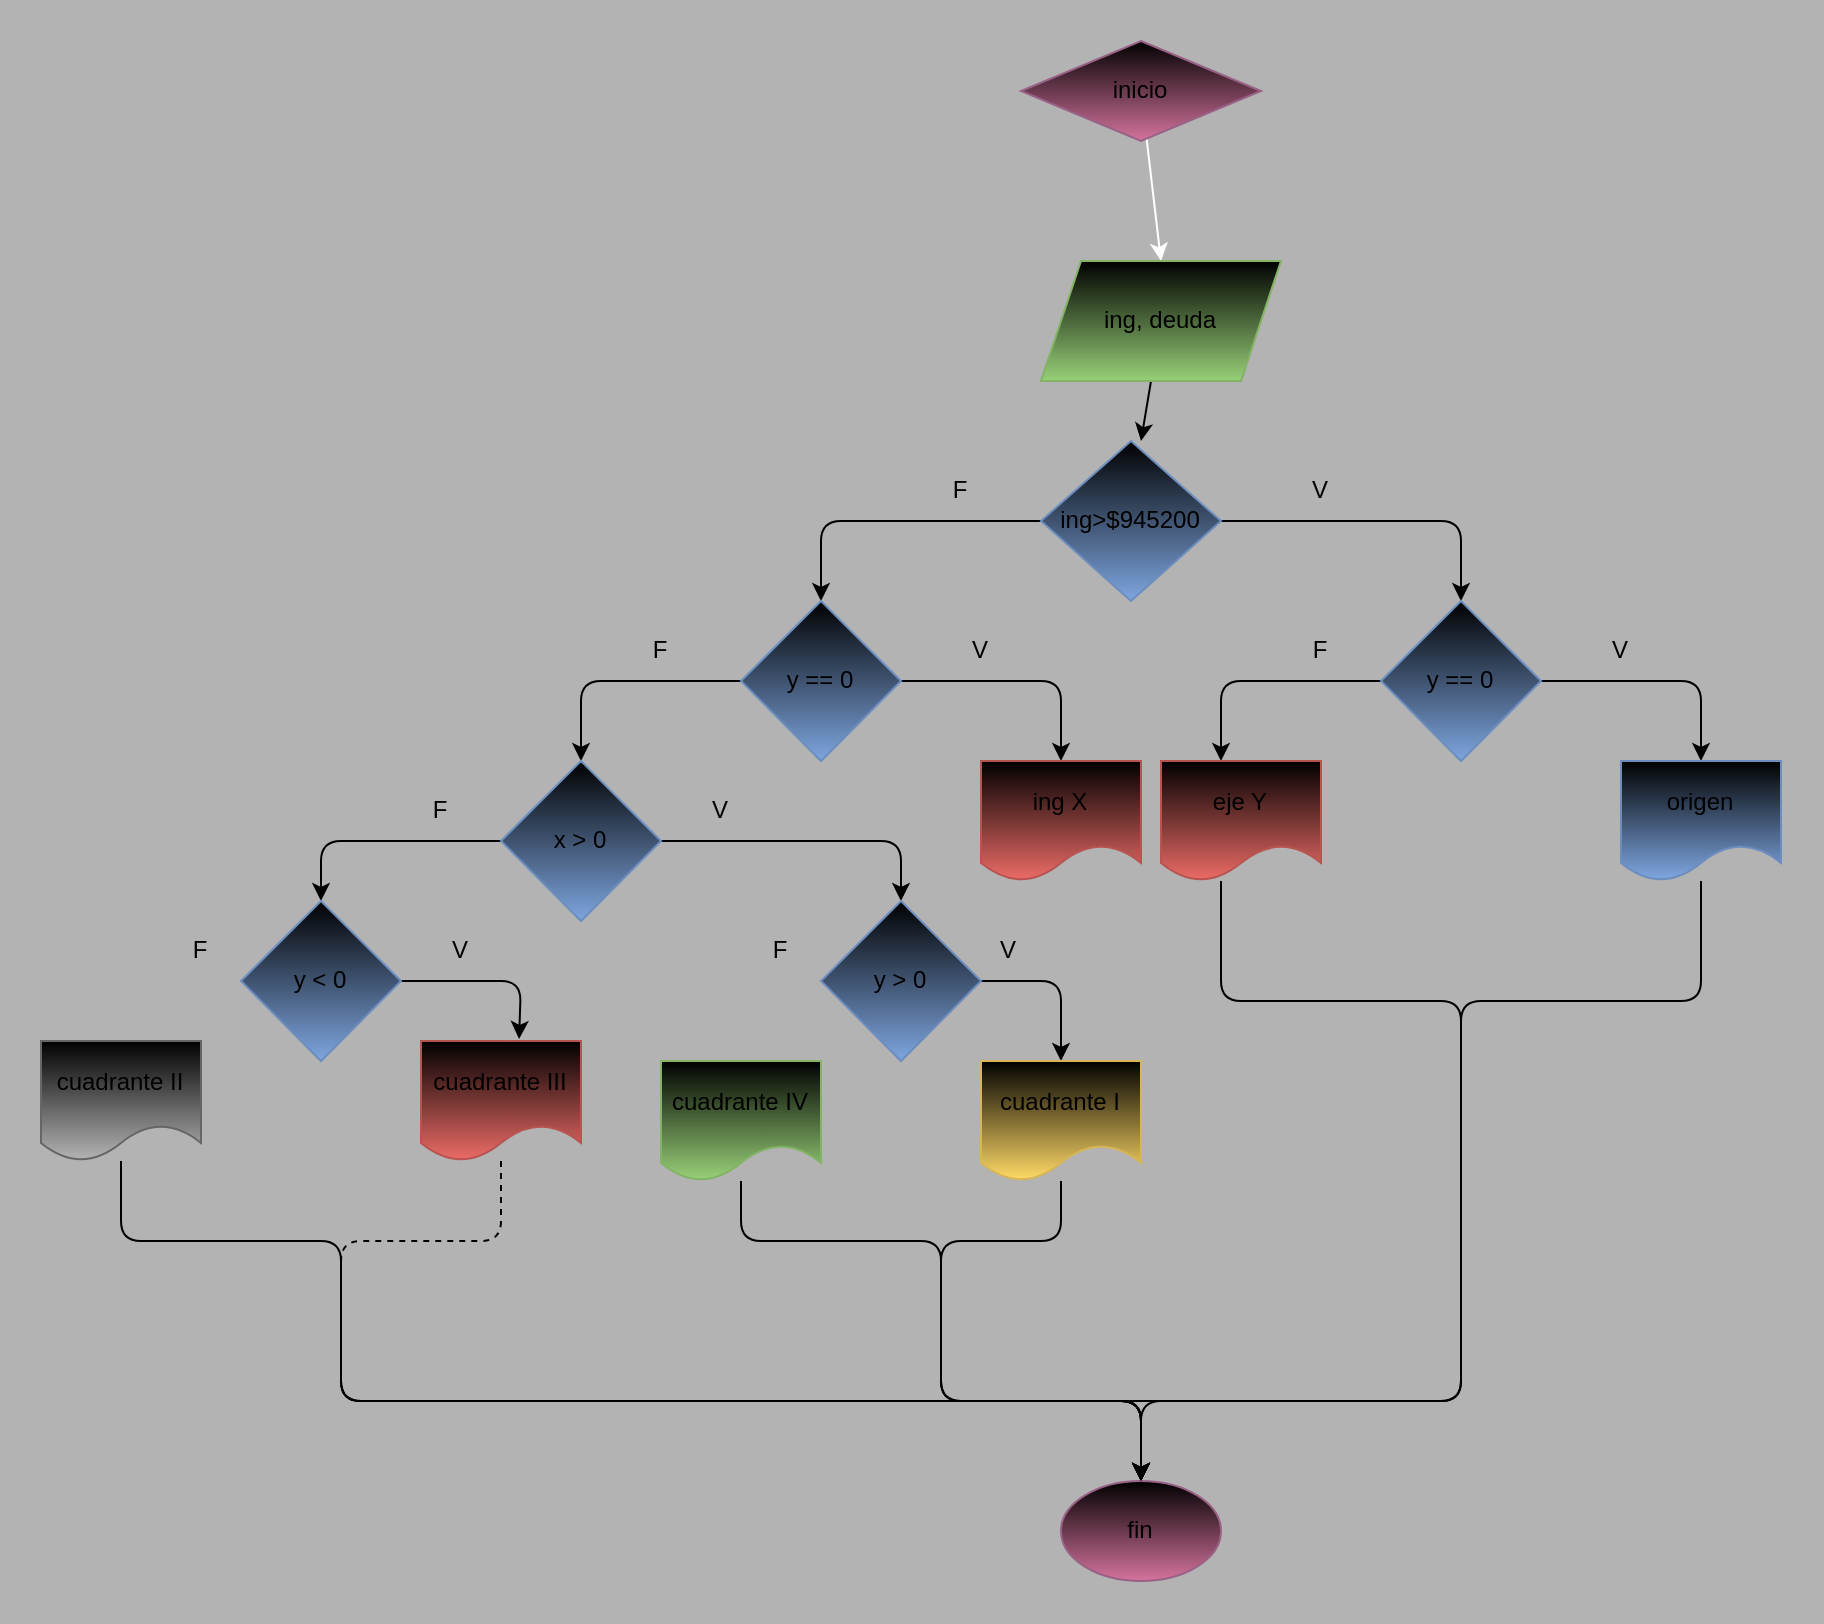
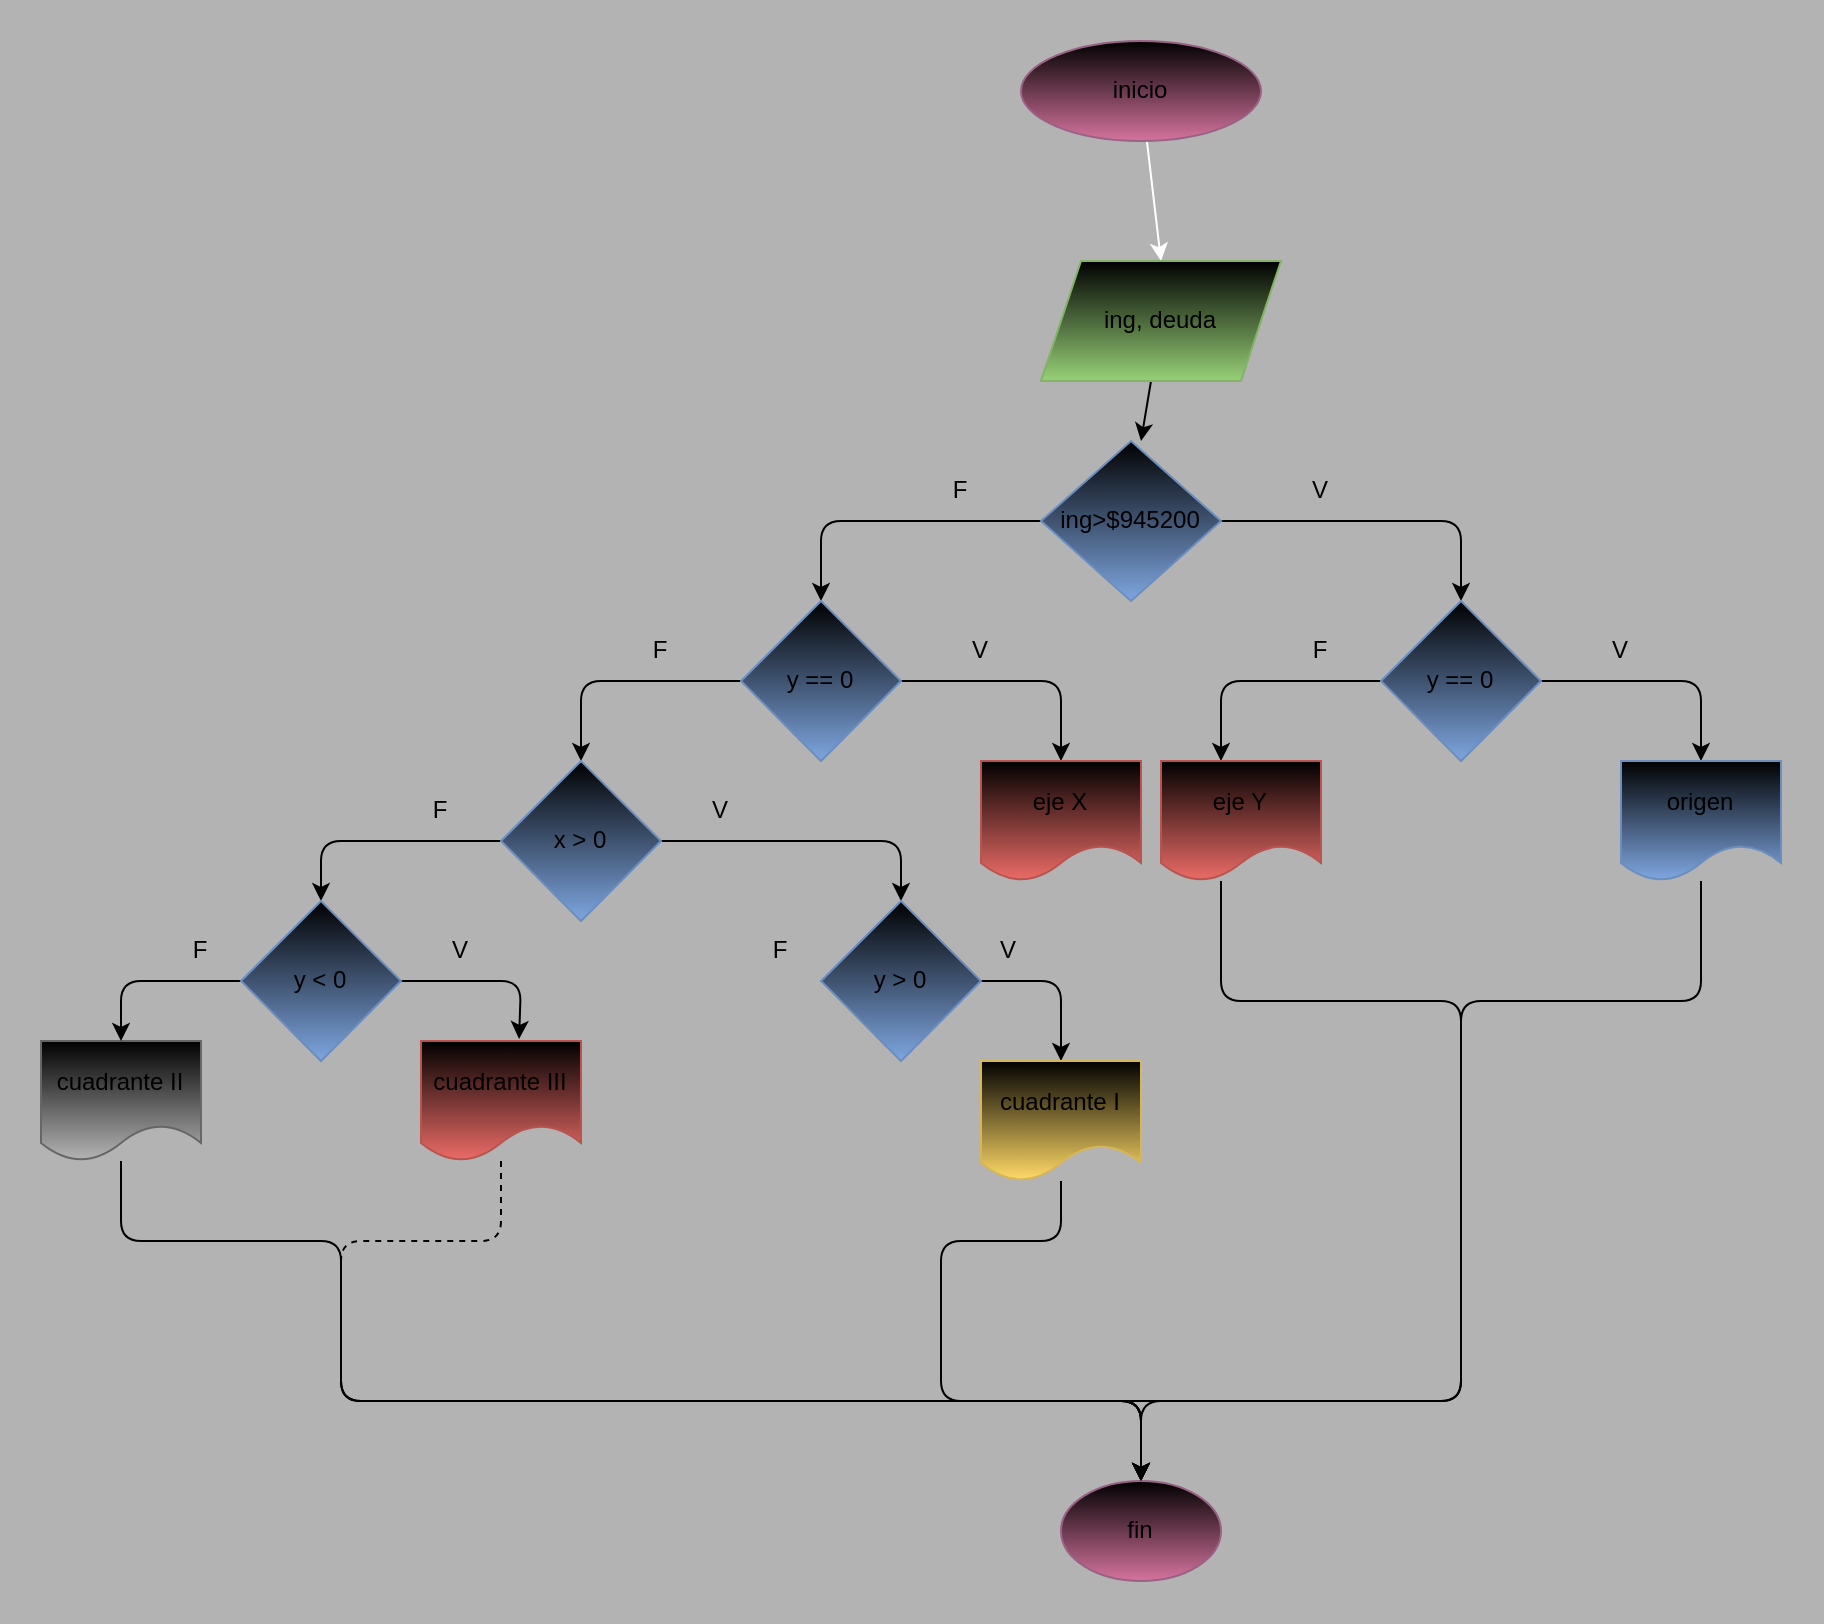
node "inicio": shape diamond -> ellipse
node "ing X": label "ing X" -> "eje X"
edge "y < 0" -> "cuadrante II": added
node "cuadrante IV": removed
edge "cuadrante IV" -> "fin": removed
